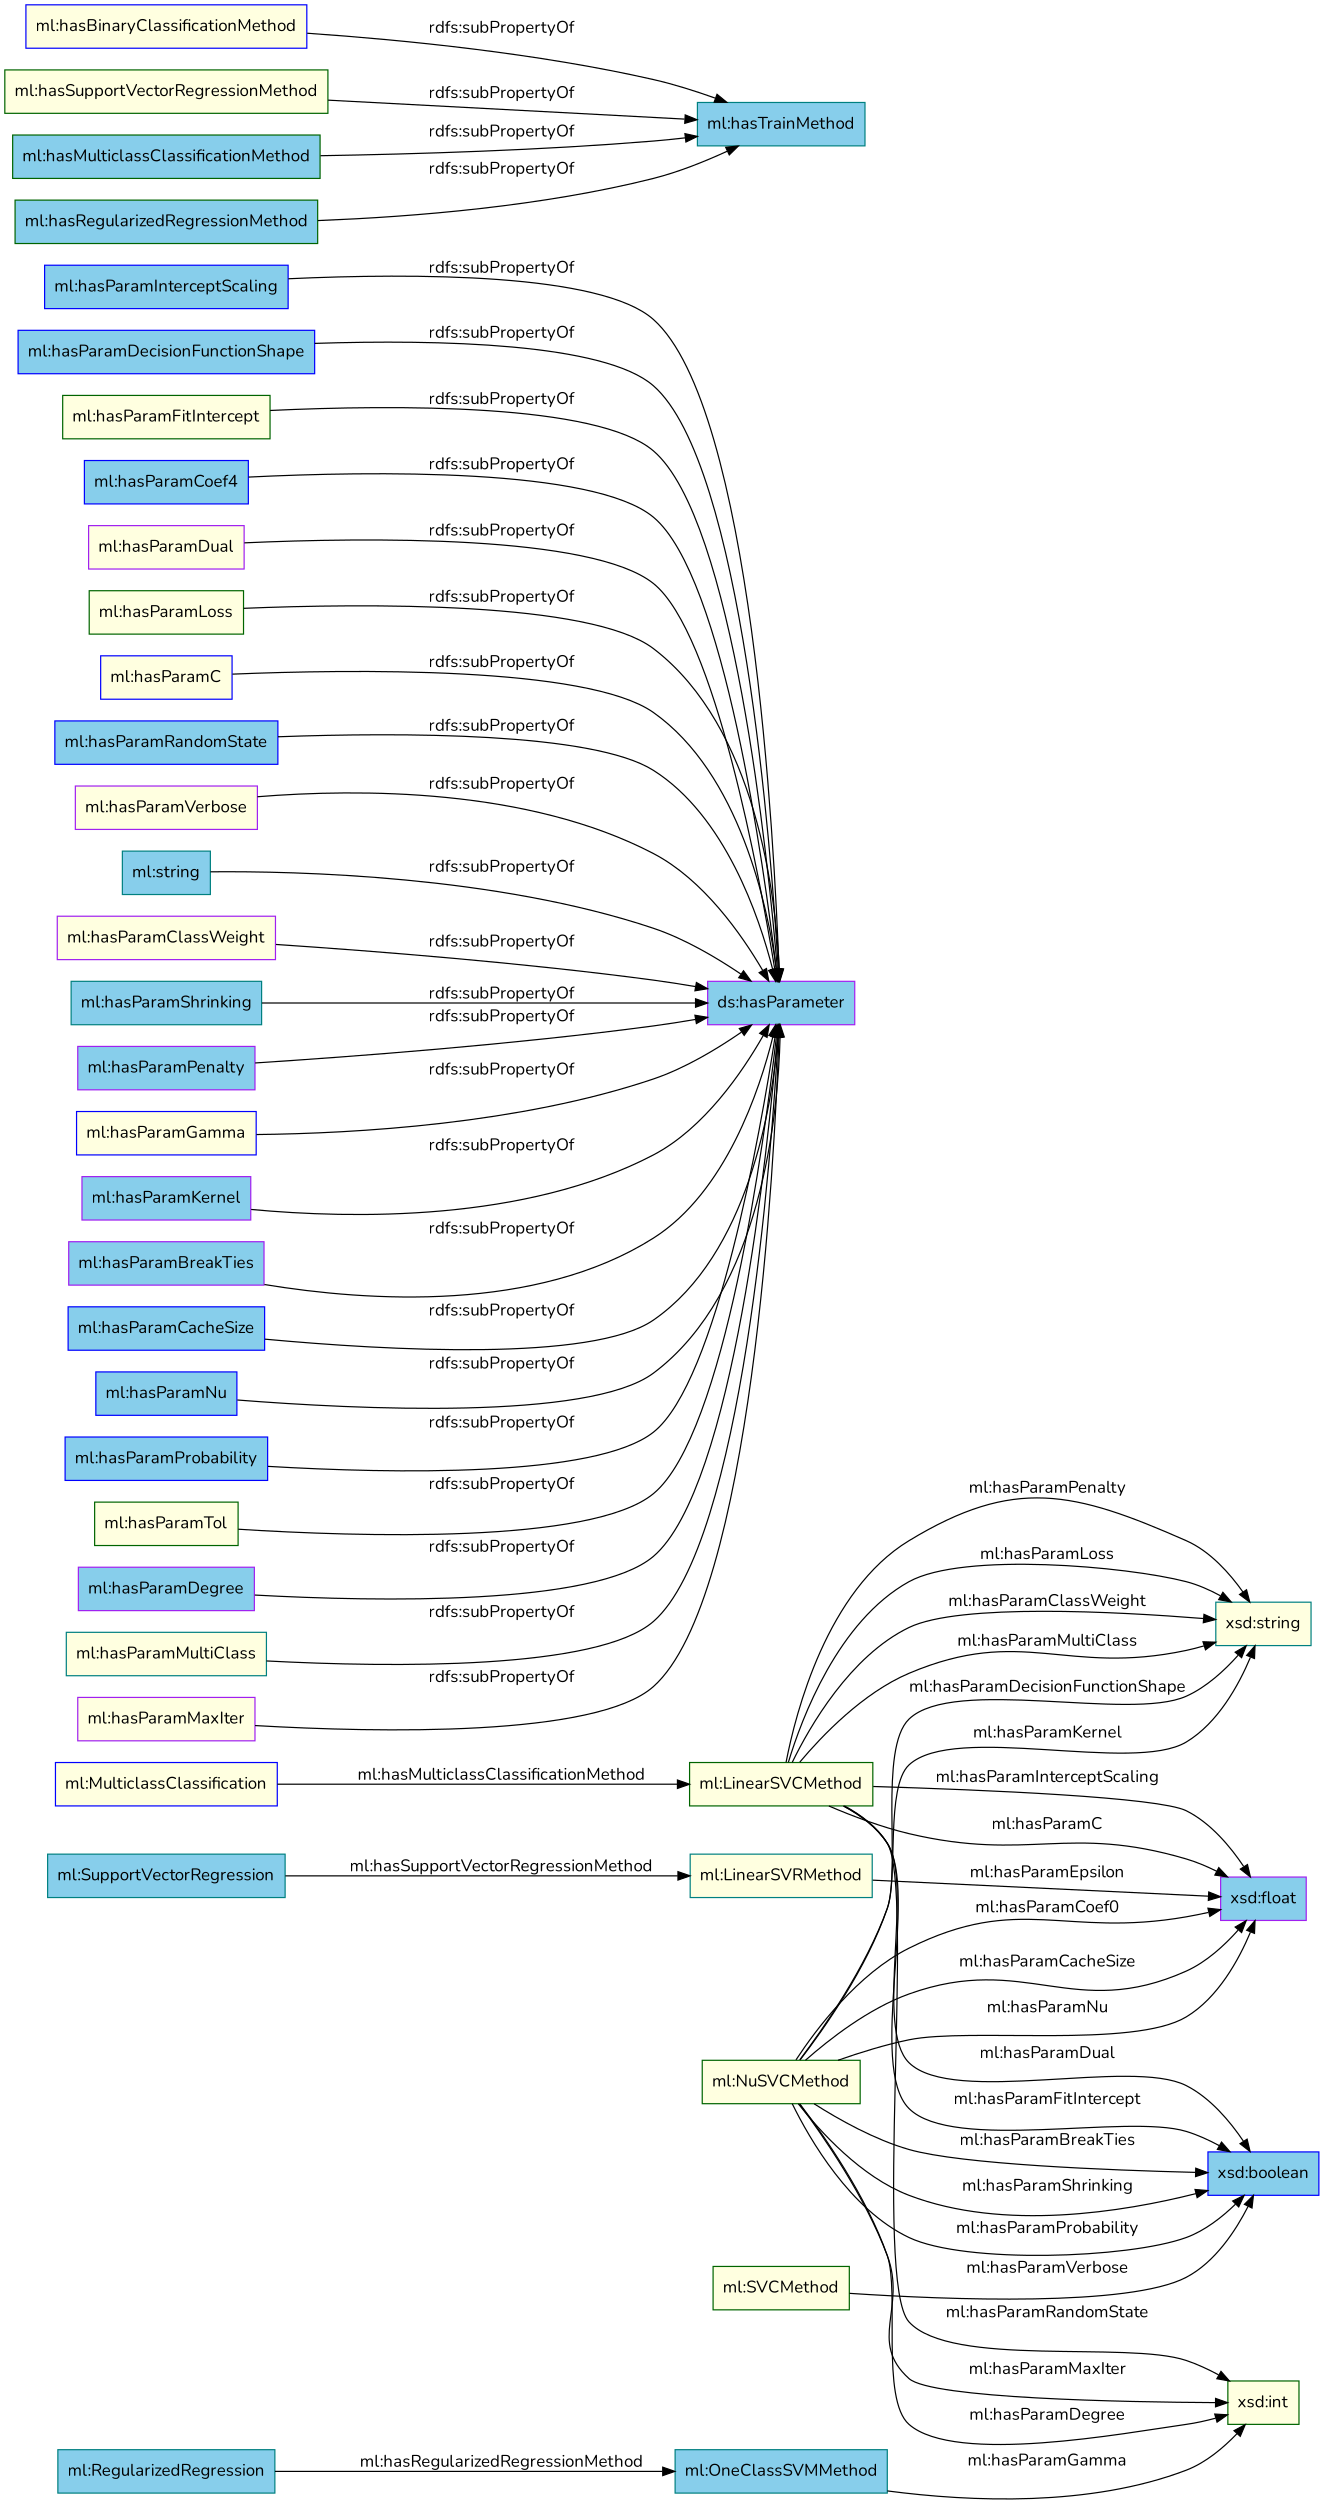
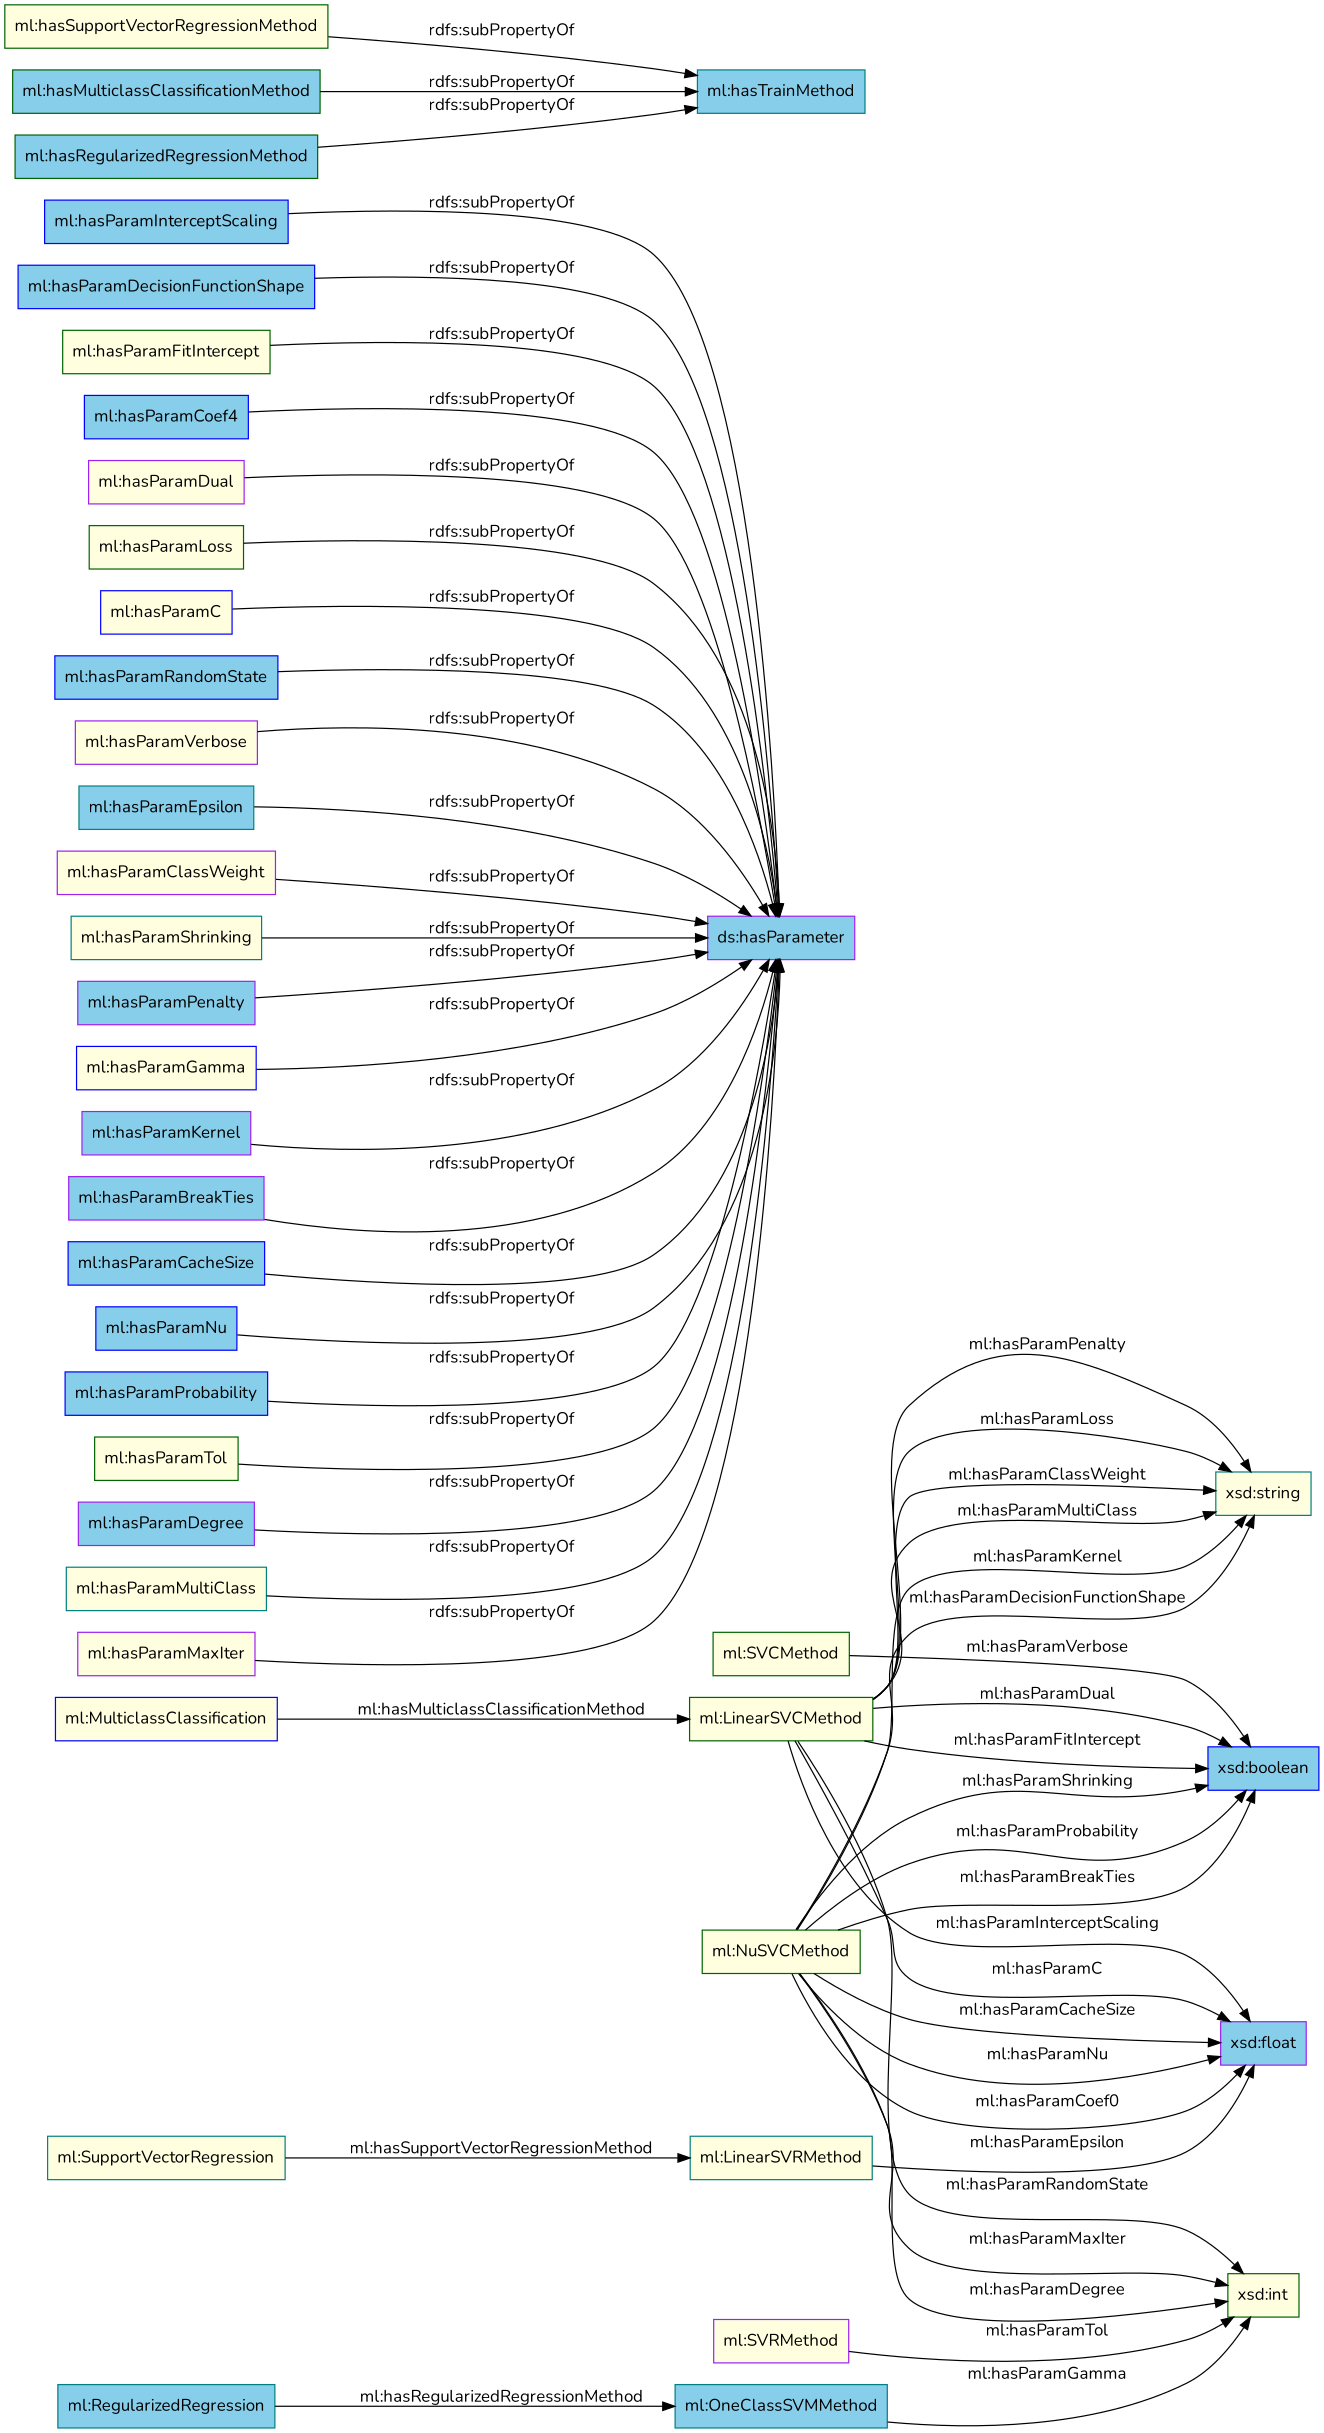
node "ml:hasBinaryClassificationMethod": removed
node "ml:string": label "ml:string" -> "ml:hasParamEpsilon"
node "ml:hasParamShrinking": fillcolor skyblue -> lightyellow
node "ml:SupportVectorRegression": fillcolor skyblue -> lightyellow
node "ml:SVRMethod": added
